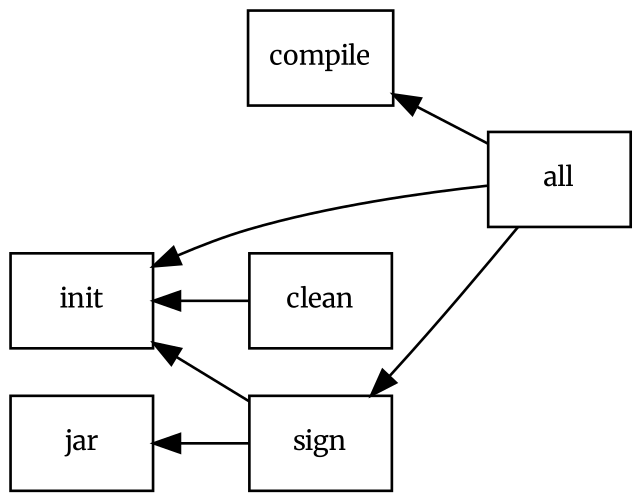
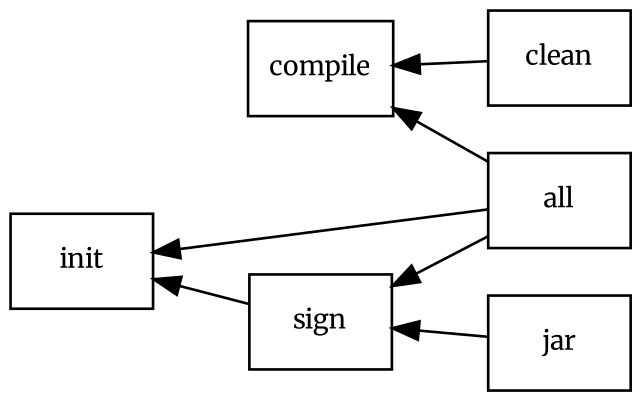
edge "clean" -> "init": now "clean" -> "compile"
edge "sign" -> "jar": reversed
